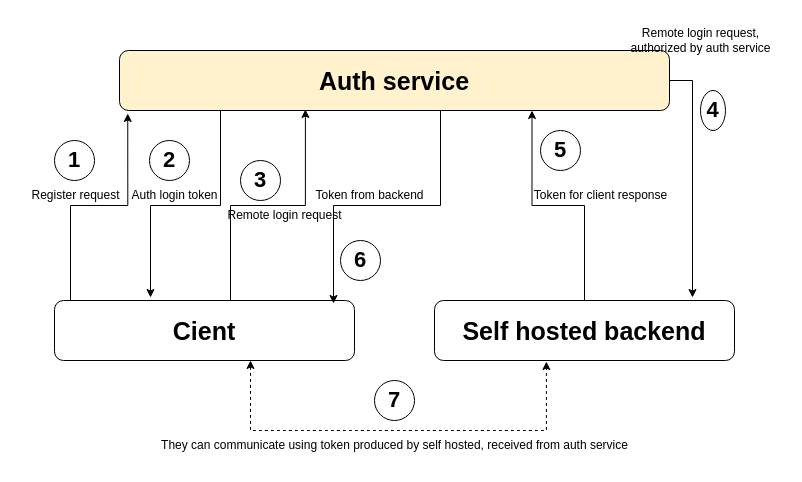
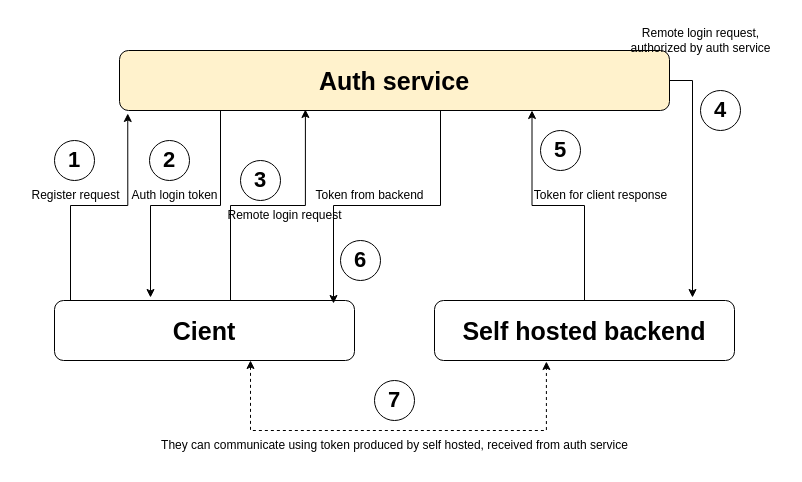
node "4": size 25x40 -> 40x40
